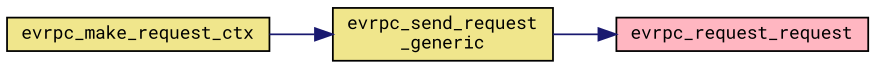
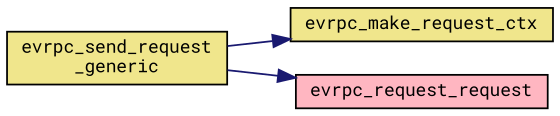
edge "evrpc_make_request_ctx" -> "evrpc_send_request _generic": reversed
